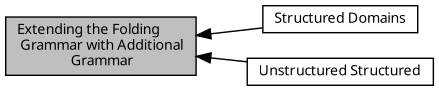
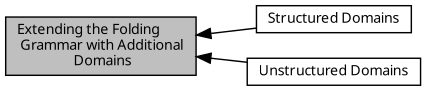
node "Extending the Folding Grammar with Additional Grammar": label "Extending the Folding Grammar with Additional Grammar" -> "Extending the Folding Grammar with Additional Domains"
node "Unstructured Structured": label "Unstructured Structured" -> "Unstructured Domains"
